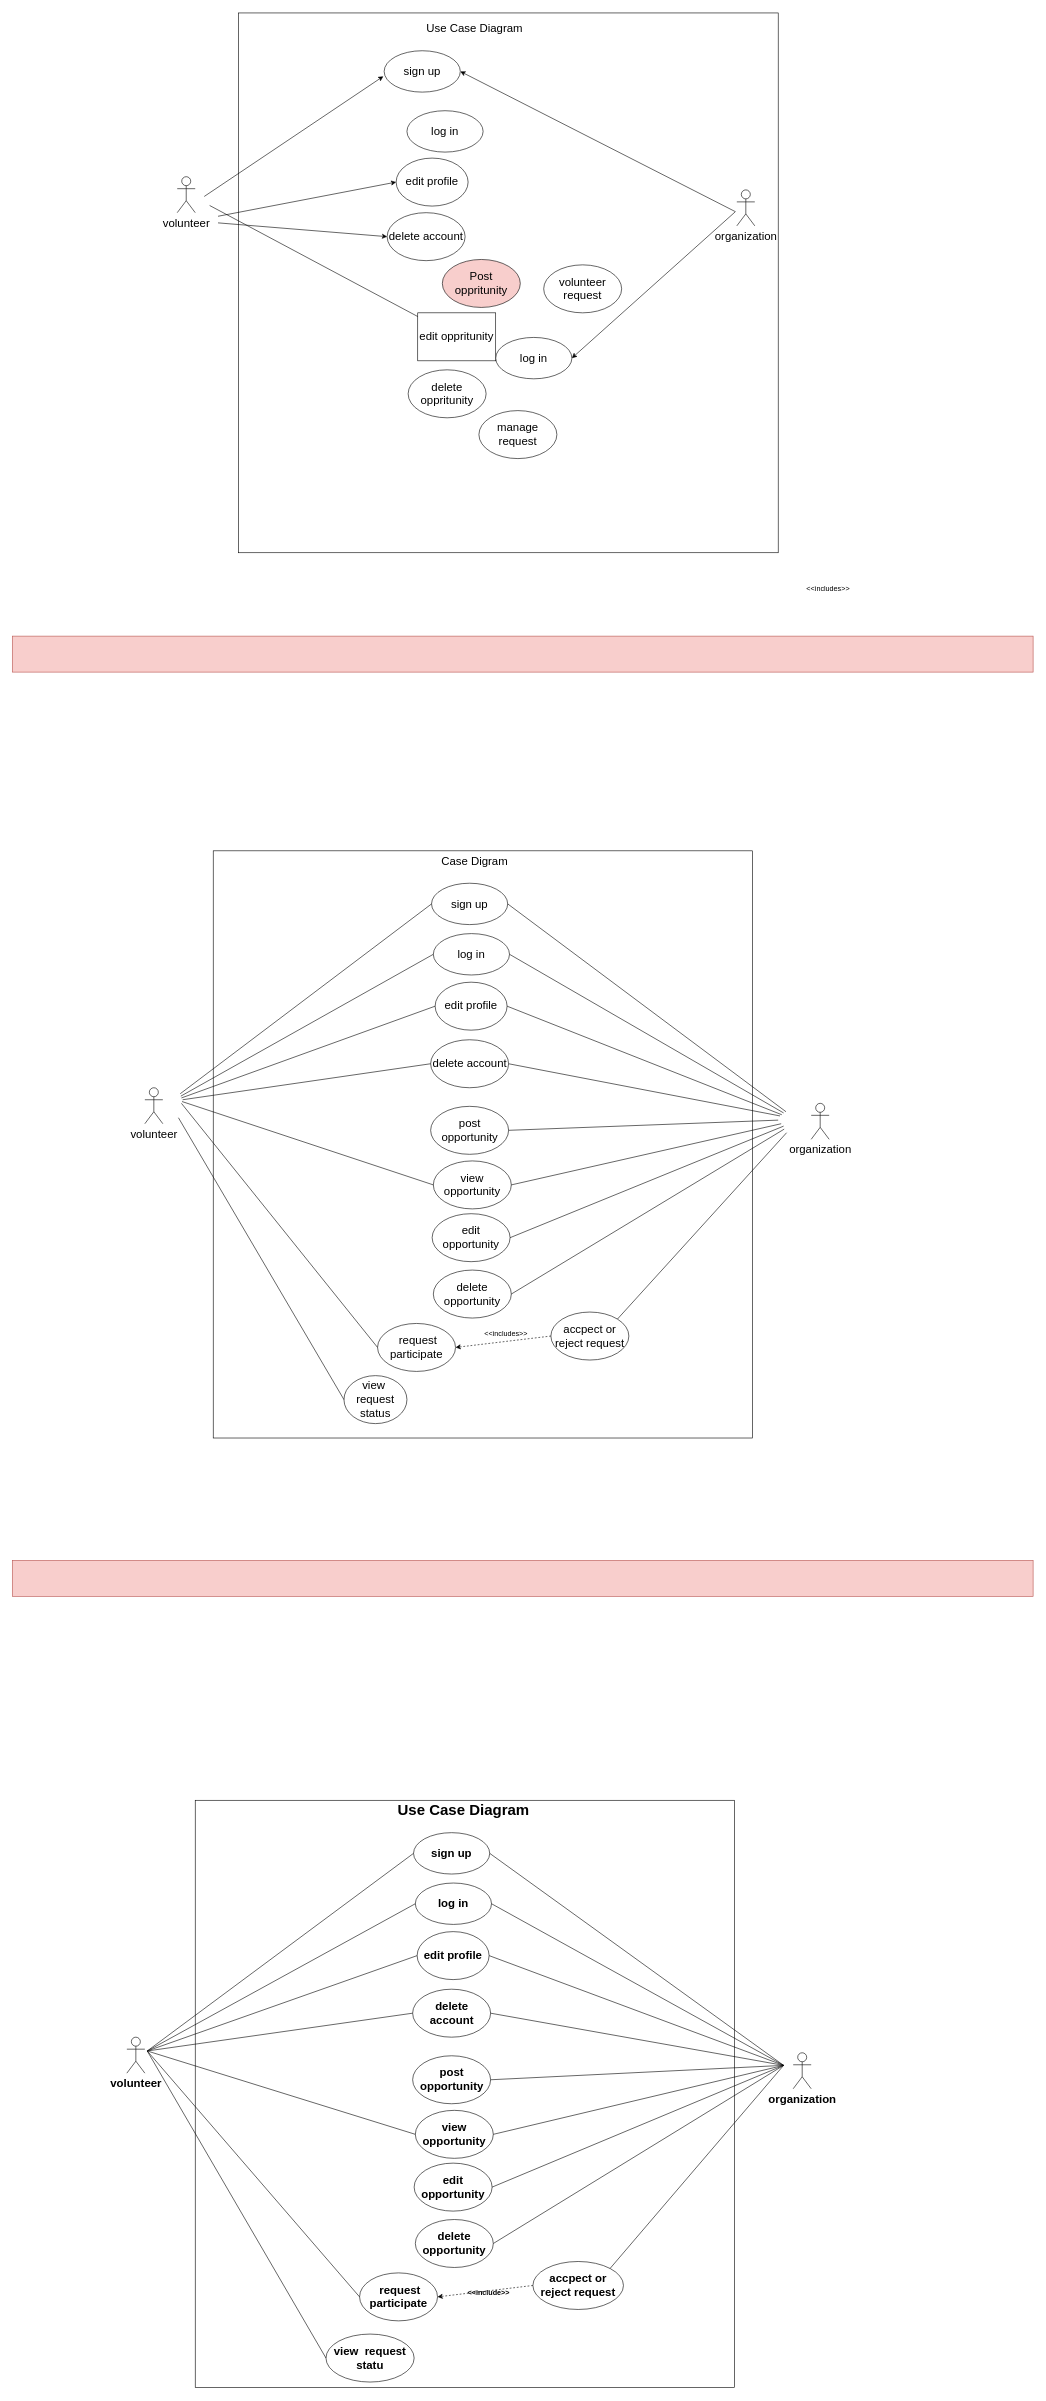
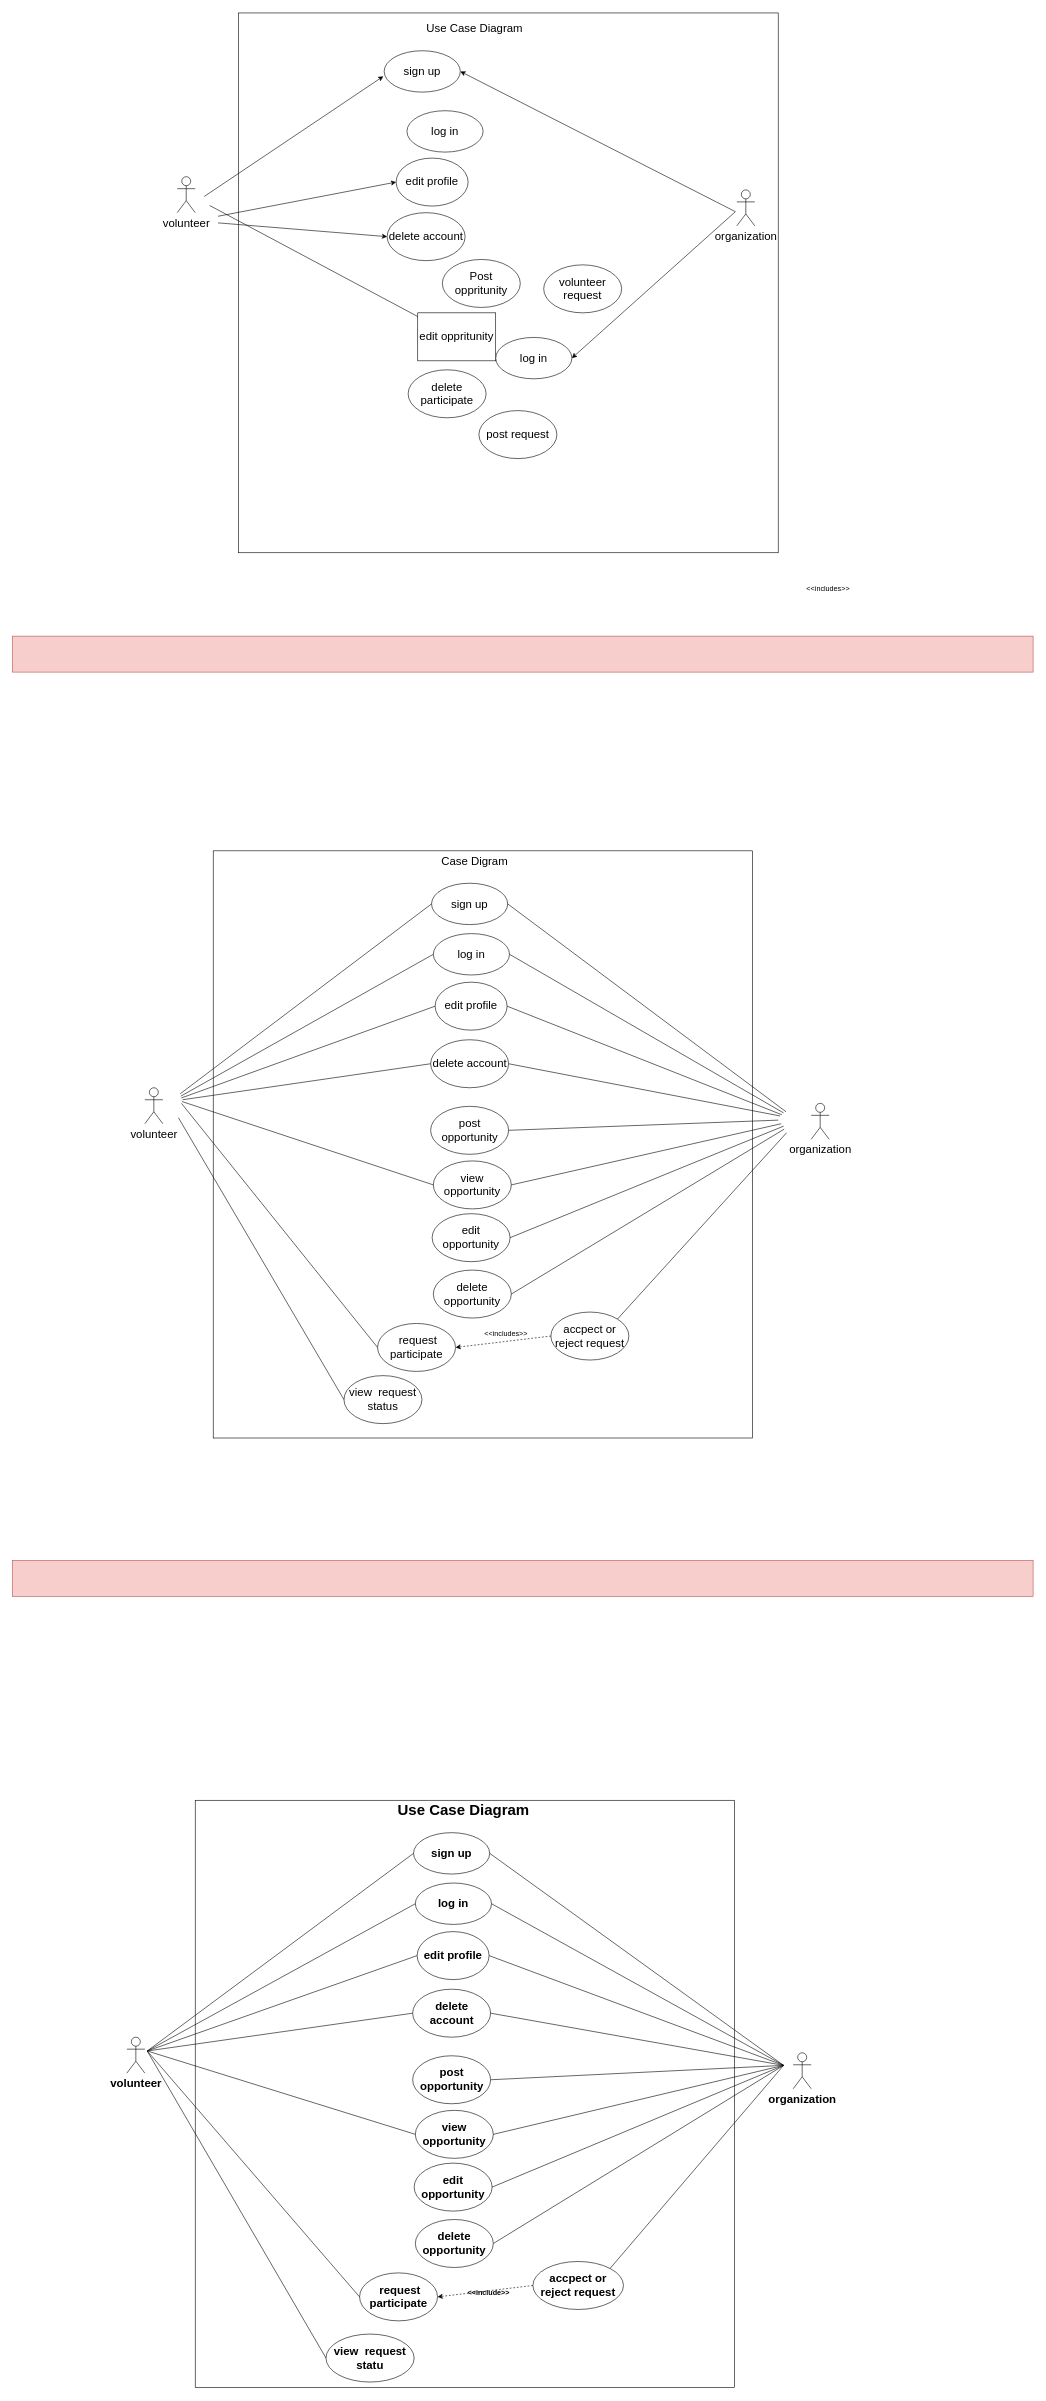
node "Post oppritunity": fillcolor #f8cecc -> #ffffff
node "delete oppritunity": label "delete oppritunity" -> "delete participate"
node "manage request": label "manage request" -> "post request"
node "view request status": size 63x48 -> 78x48
